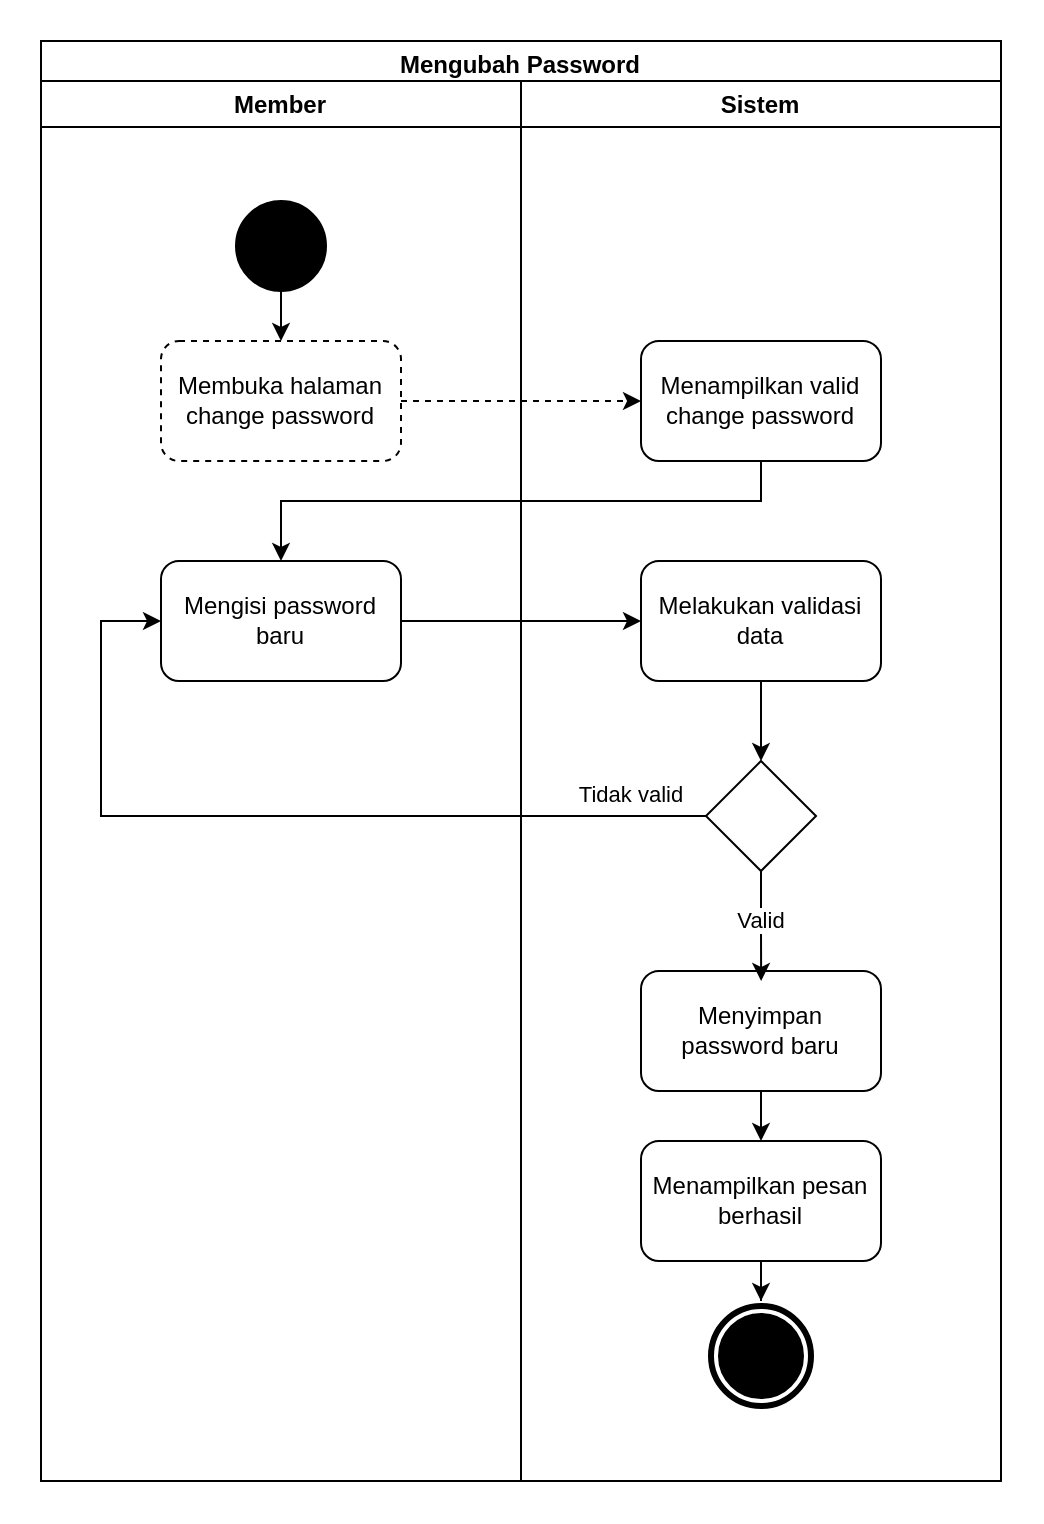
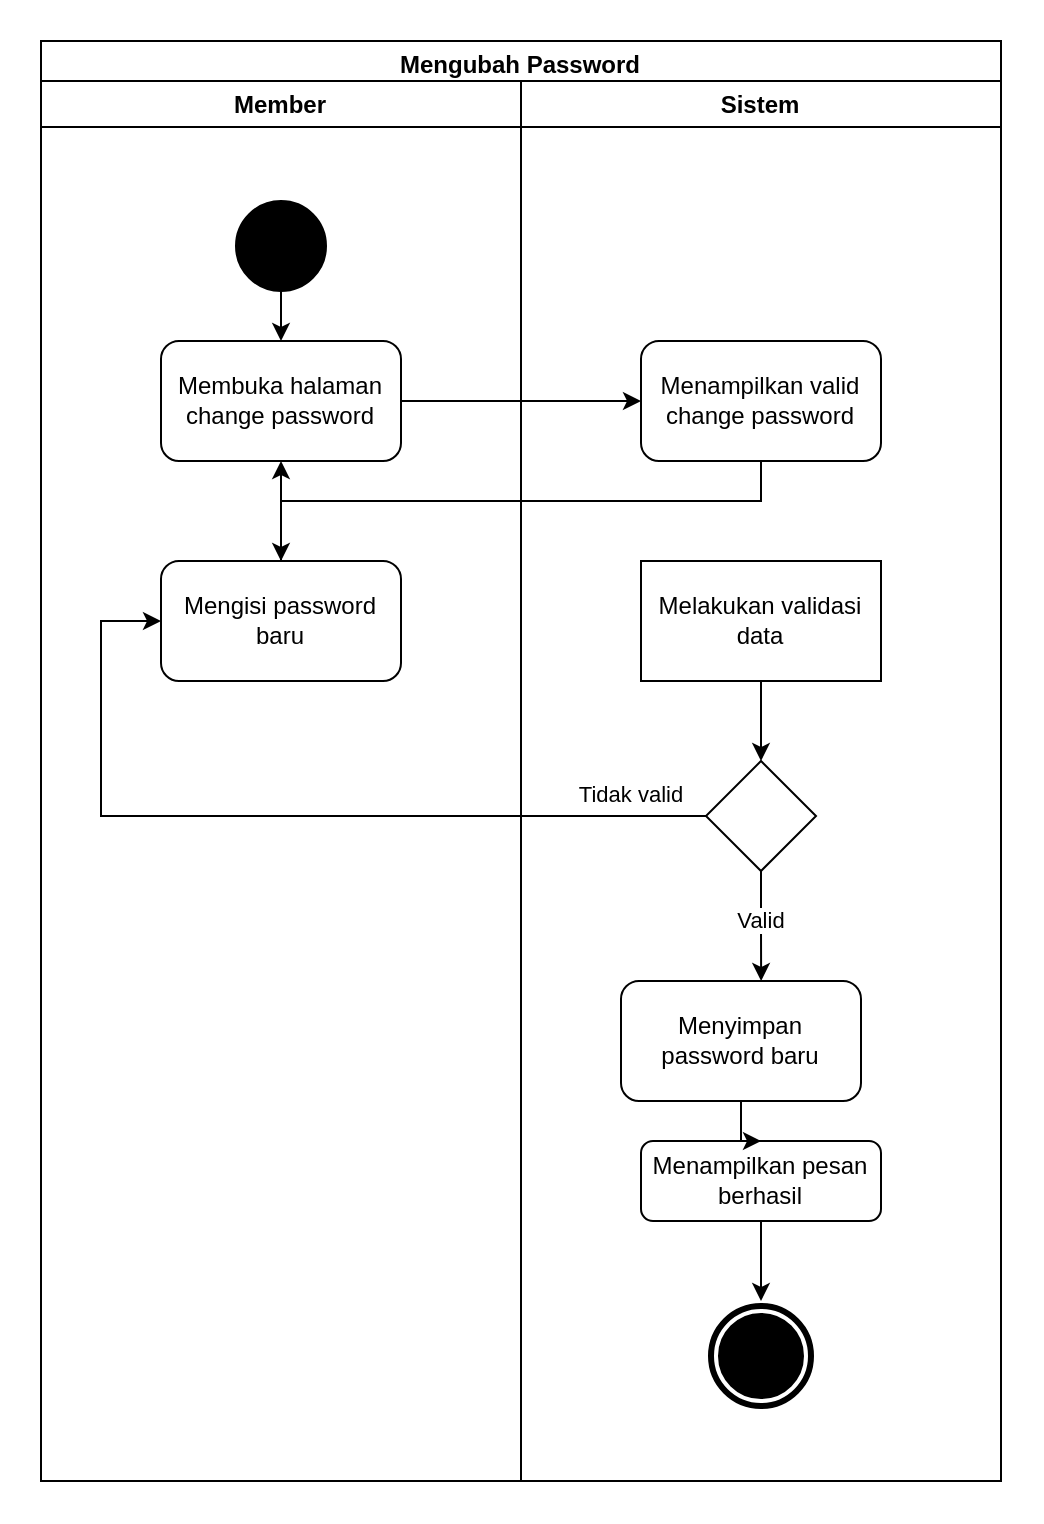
node "Membuka halaman change password": style dashed -> solid
edge "Membuka halaman change password" -> "Menampilkan valid change password": style dashed -> solid
edge "Mengisi password baru" -> "Melakukan validasi data": now "Mengisi password baru" -> "Membuka halaman change password"
node "Melakukan validasi data": shape rounded rectangle -> rectangle
node "Menyimpan password baru": moved (761, 1031) -> (741, 1041)
node "Menampilkan pesan berhasil": size 240x120 -> 240x80
